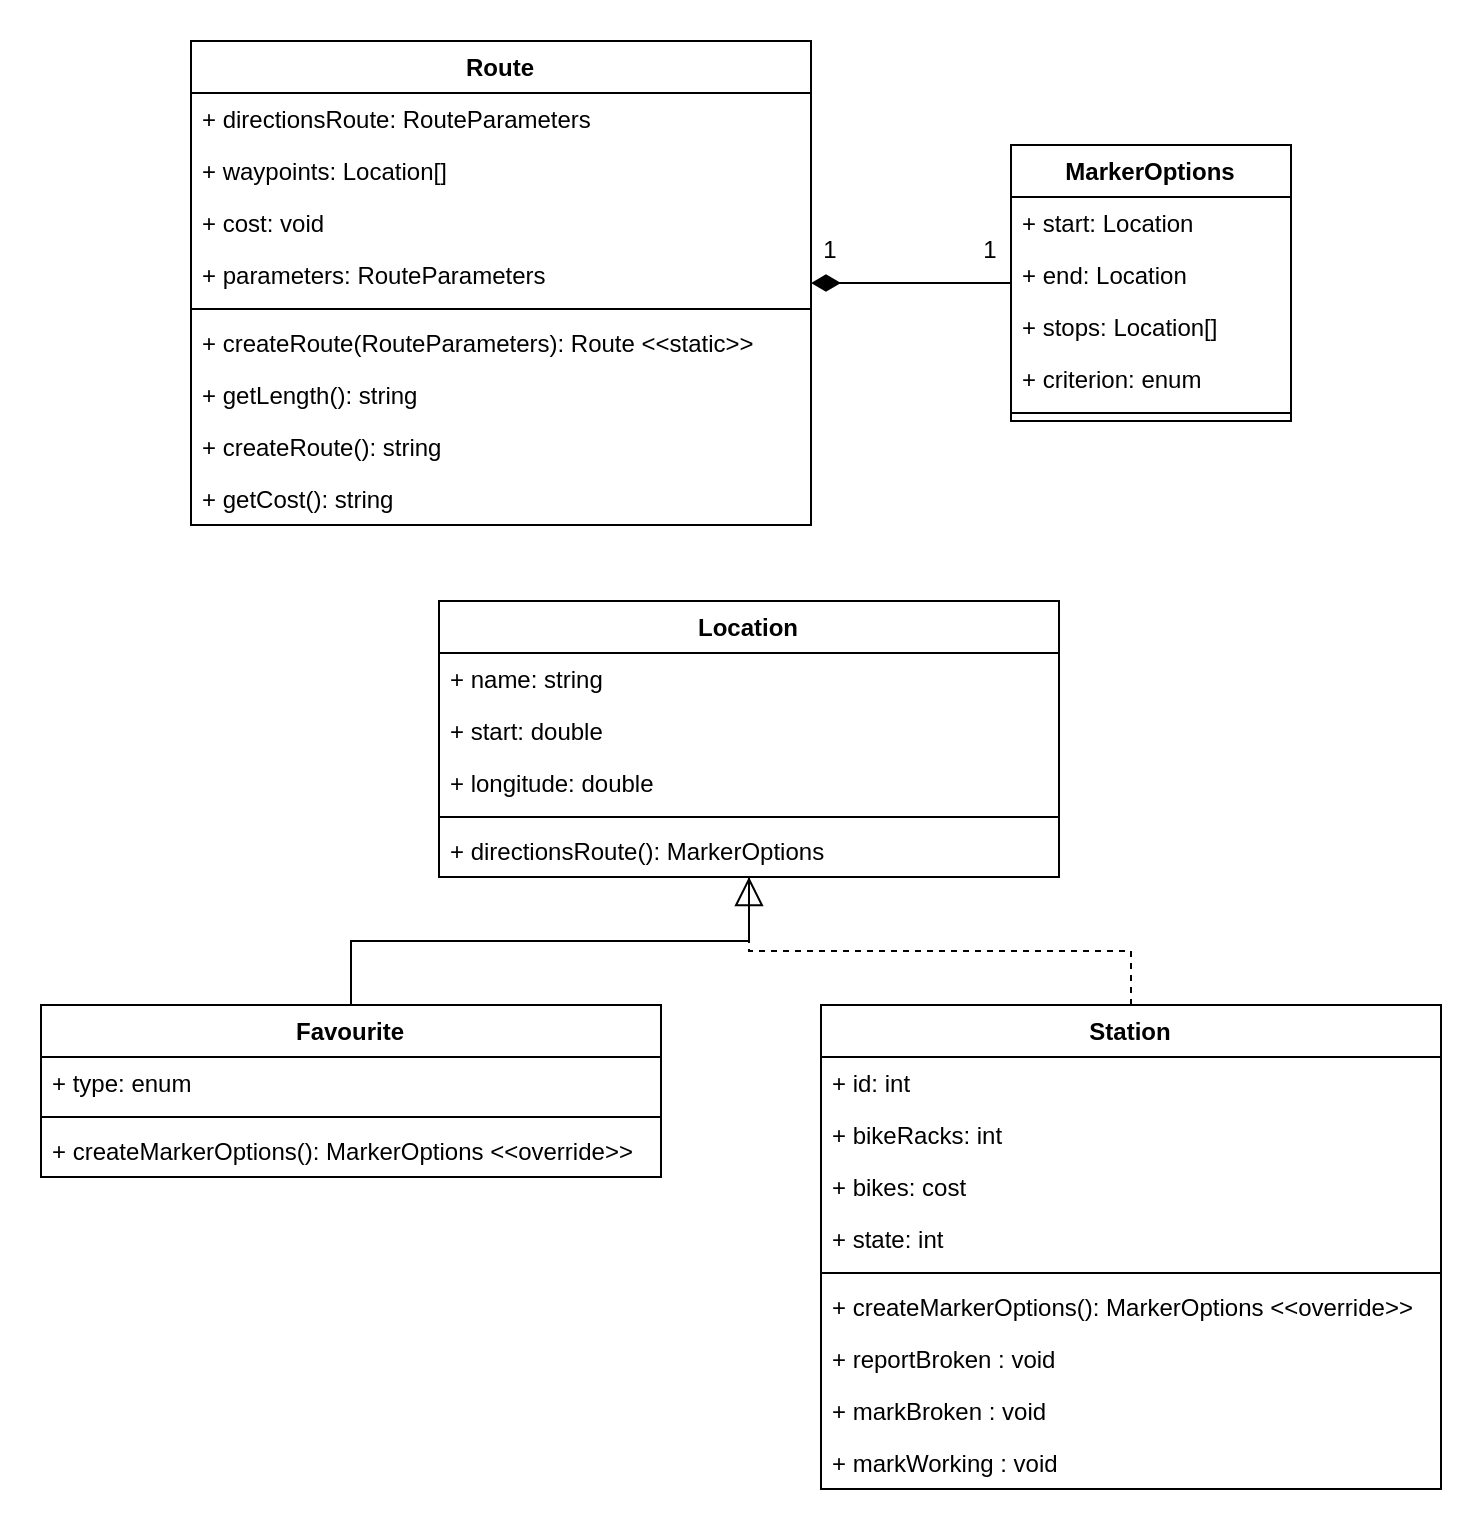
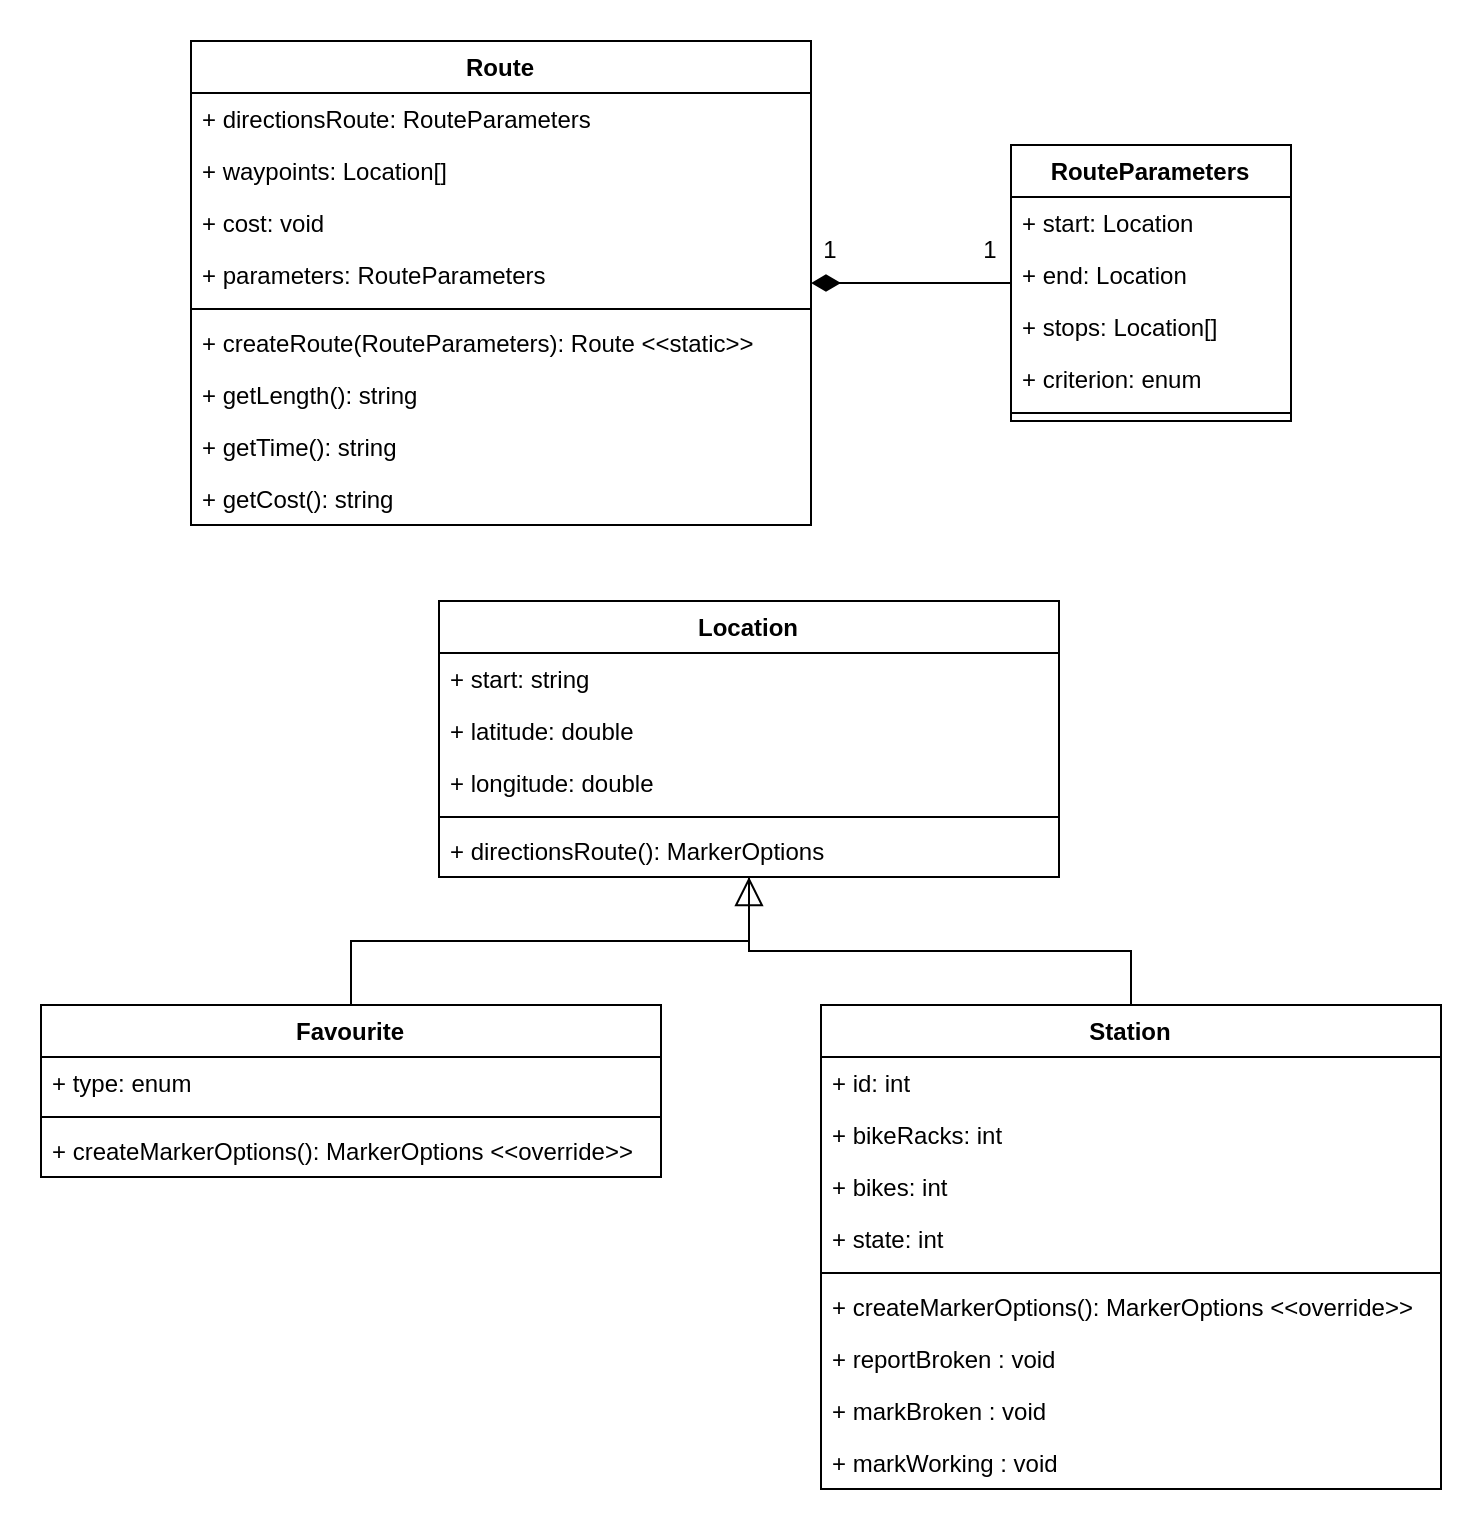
node "MarkerOptions": label "MarkerOptions" -> "RouteParameters"
node "+ createRoute(): string": label "+ createRoute(): string" -> "+ getTime(): string"
node "+ name: string": label "+ name: string" -> "+ start: string"
node "+ start: double": label "+ start: double" -> "+ latitude: double"
edge "Station" -> "Location": style dashed -> solid
node "+ bikes: cost": label "+ bikes: cost" -> "+ bikes: int"
